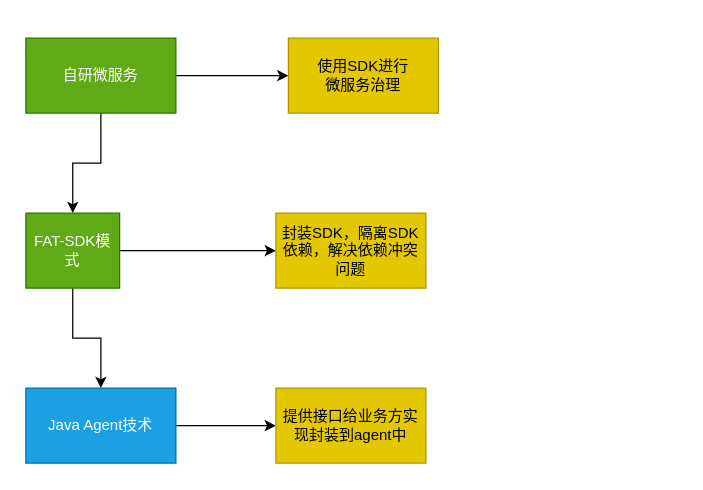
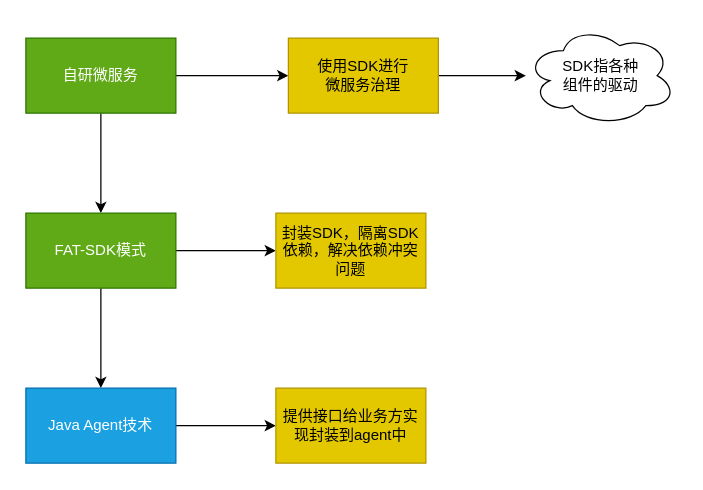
edge "使用SDK进行 微服务治理" -> "SDK指各种 组件的驱动": added
node "SDK指各种 组件的驱动": added
node "FAT-SDK模式": size 94x75 -> 150x75
